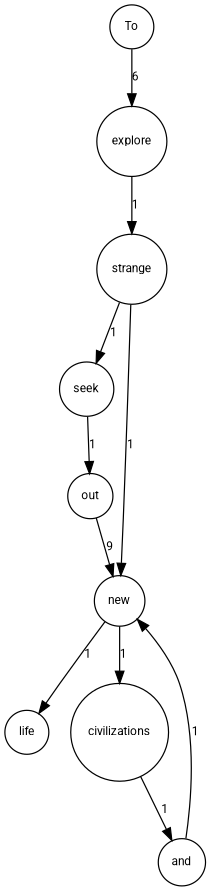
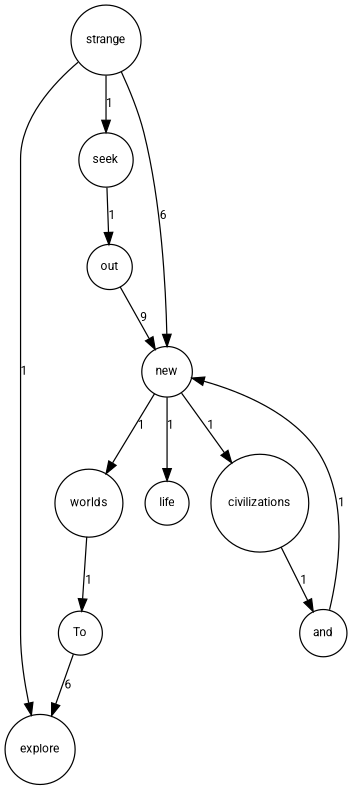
edge "explore" -> "strange": reversed
edge "strange" -> "new": label "1" -> "6"
node "worlds": added
